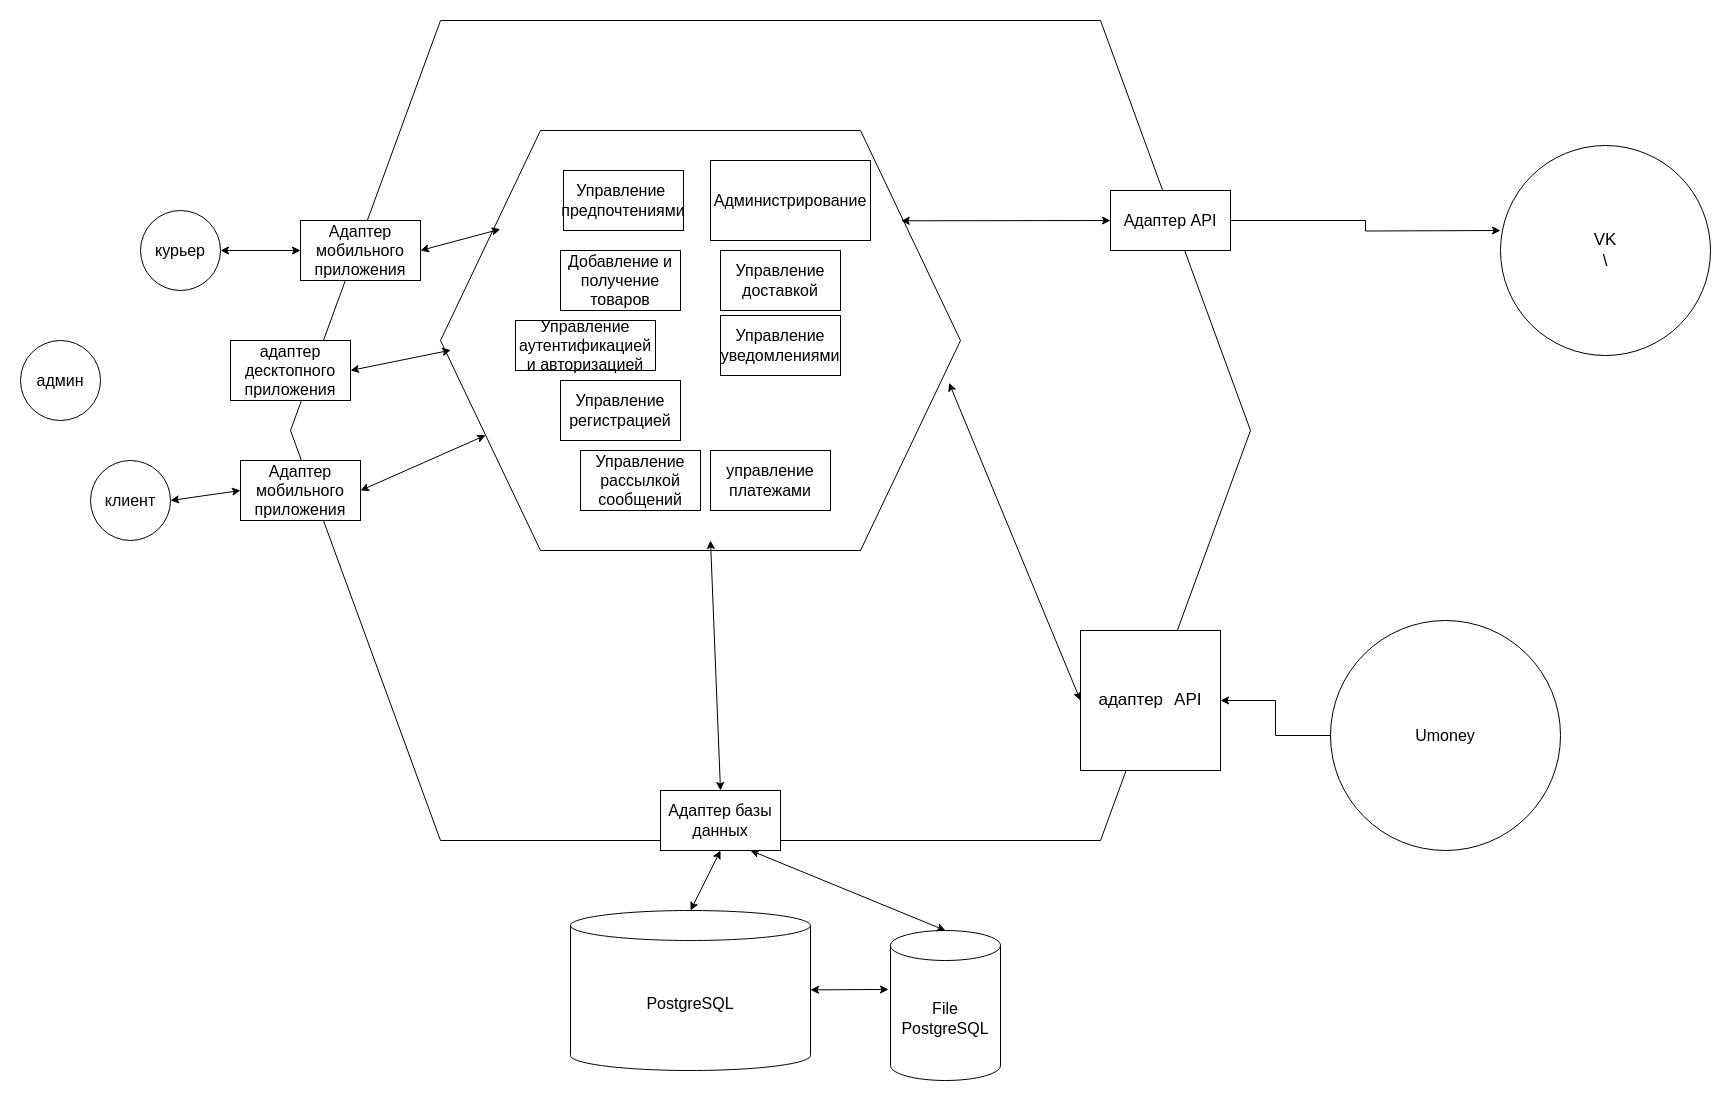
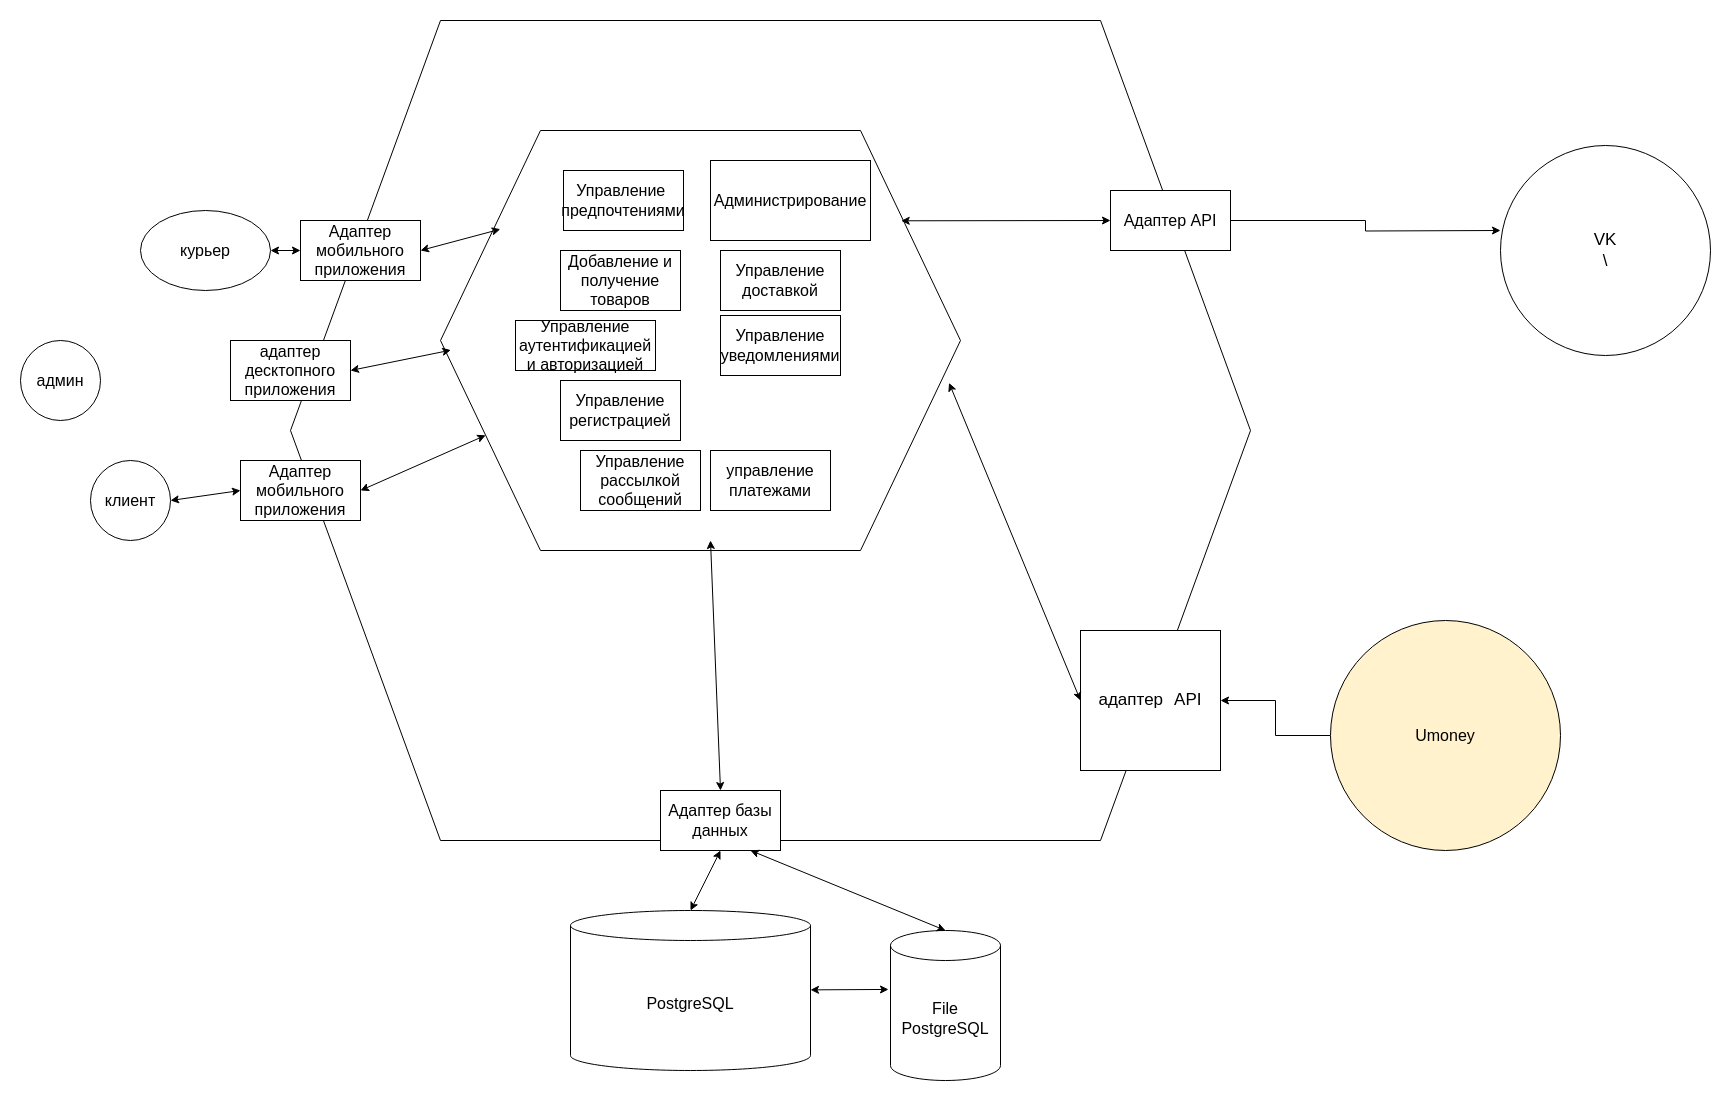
node "курьер": size 80x80 -> 130x80
node "Umoney": fillcolor #ffffff -> #fff2cc
